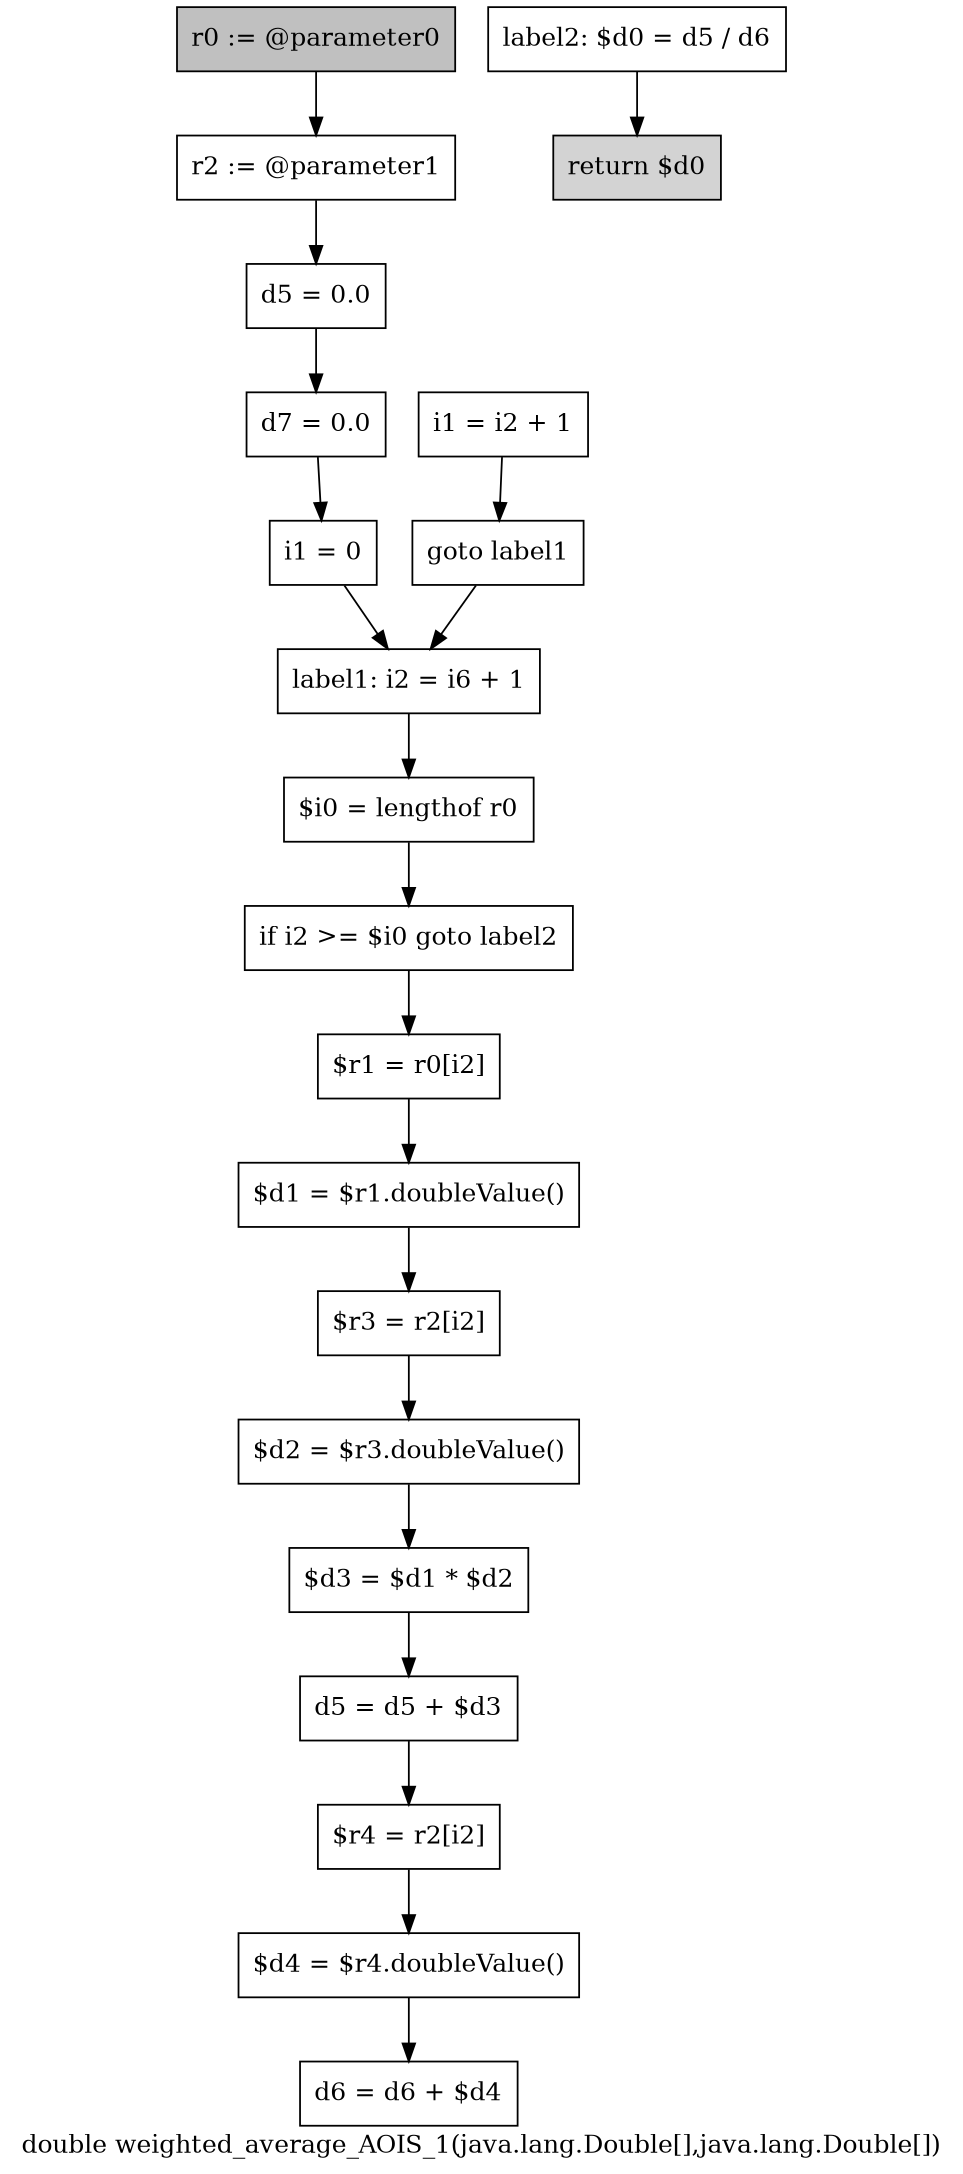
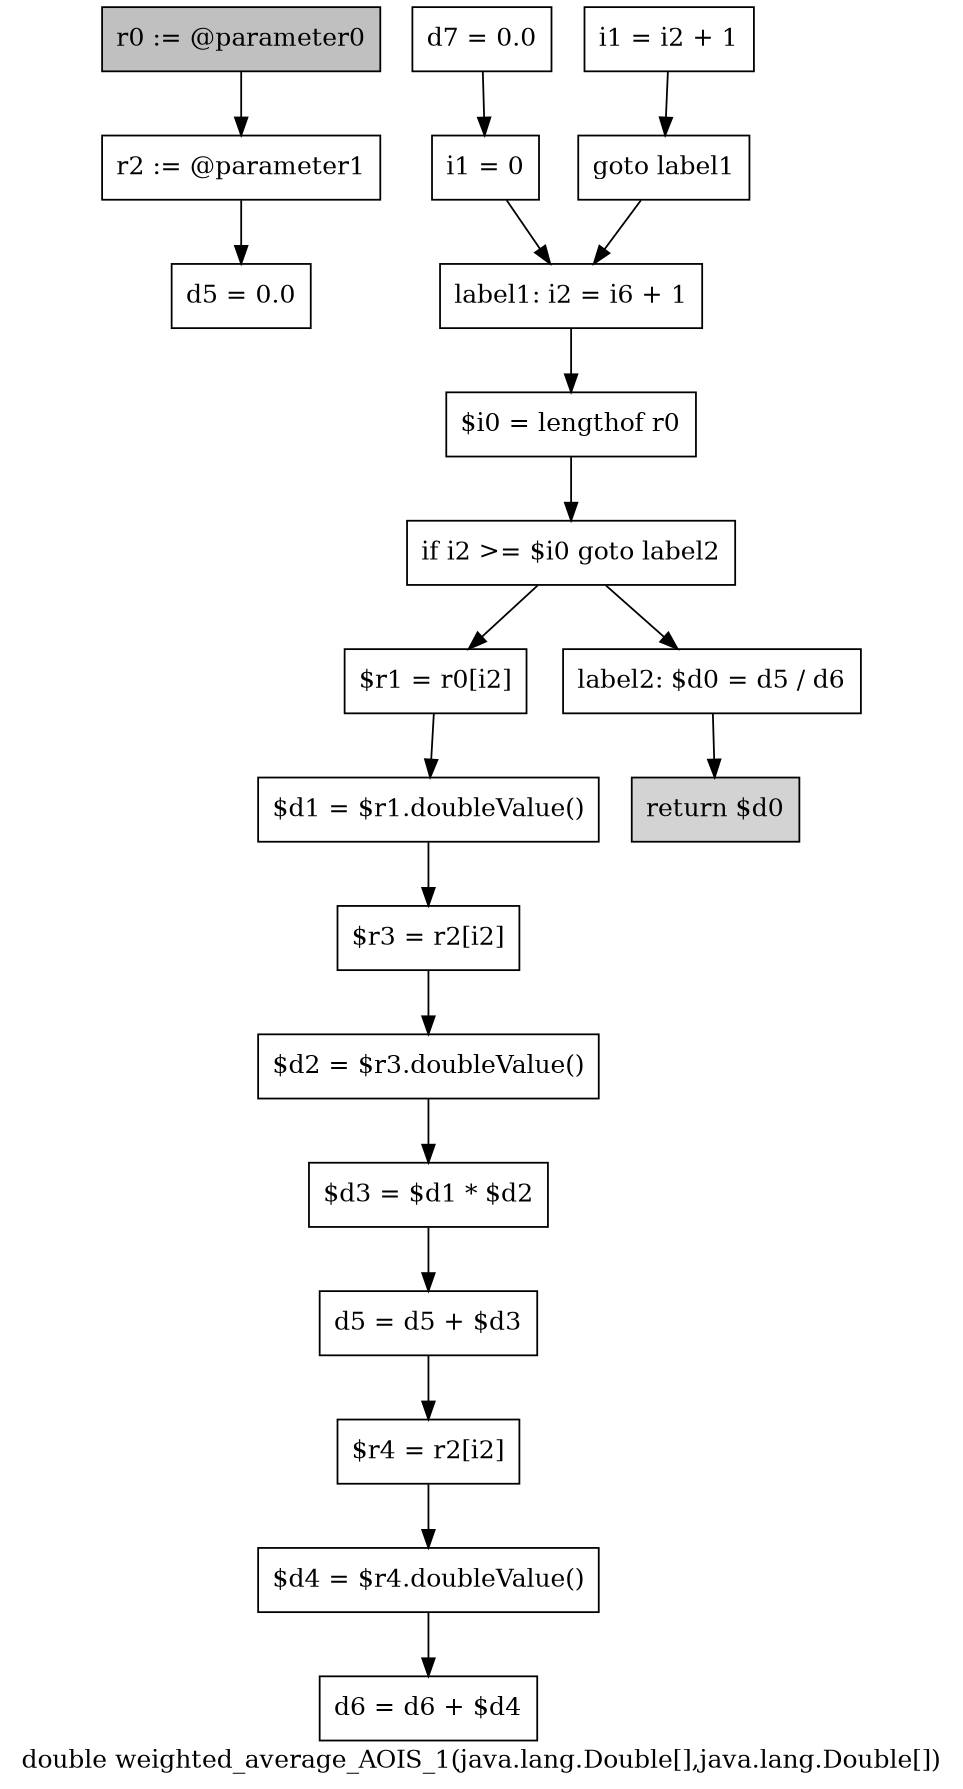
edge "d5 = 0.0" -> "d7 = 0.0": removed
edge "if i2 >= $i0 goto label2" -> "label2: $d0 = d5 / d6": added
